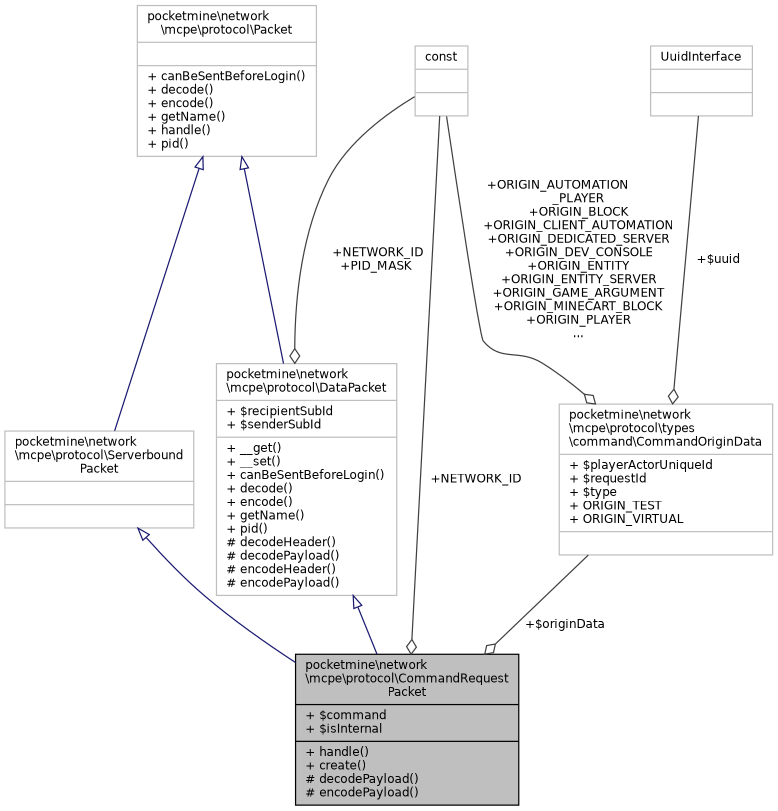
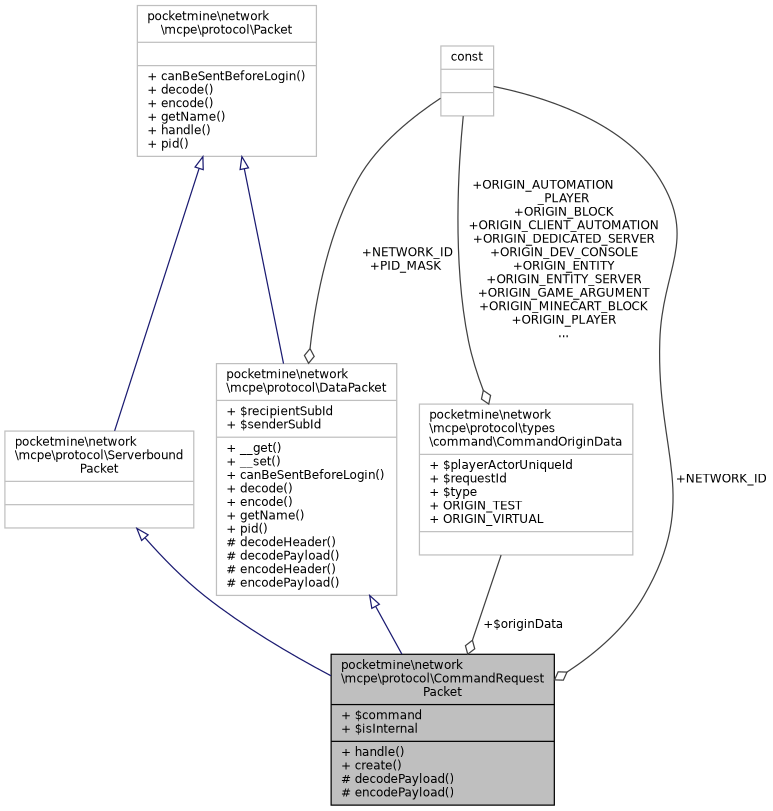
node "UuidInterface": removed
